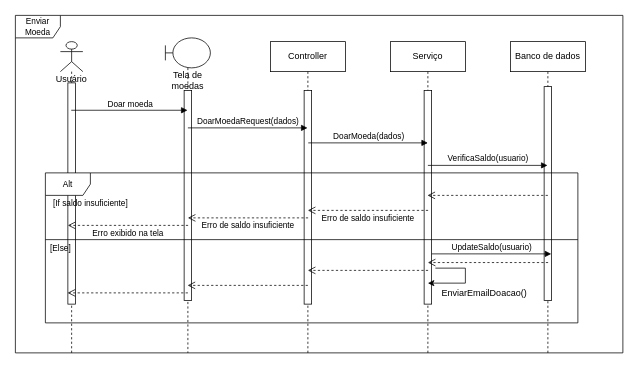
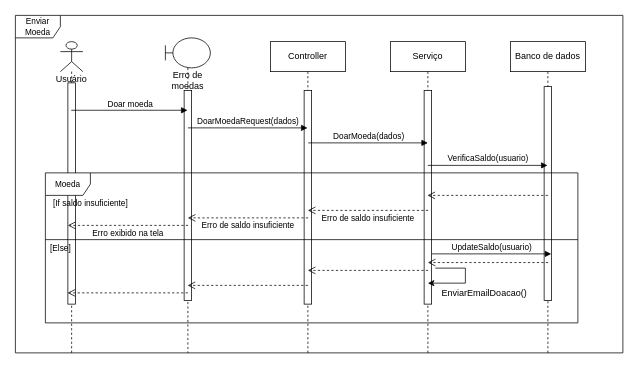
node "Tela de moedas": label "Tela de moedas" -> "Erro de moedas"
node "Alt": label "Alt" -> "Moeda"
